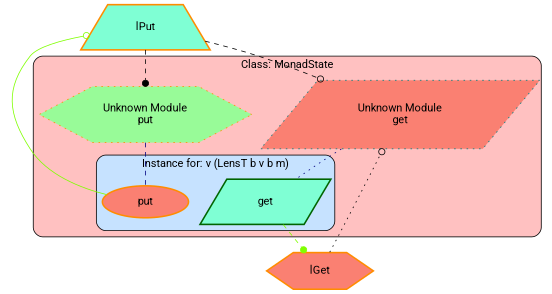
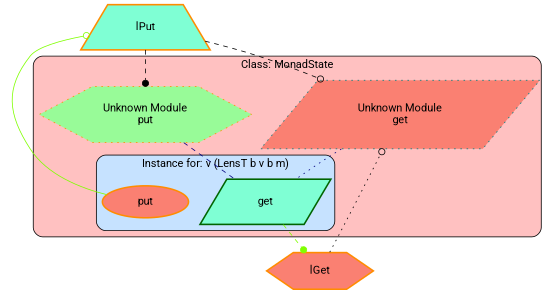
edge "Unknown Module put" -- "put": now "Unknown Module put" -- "get"
